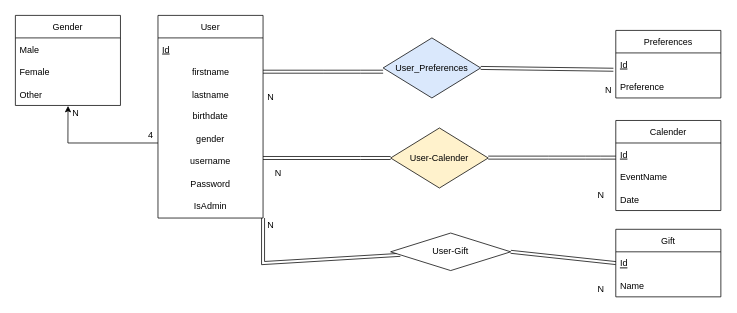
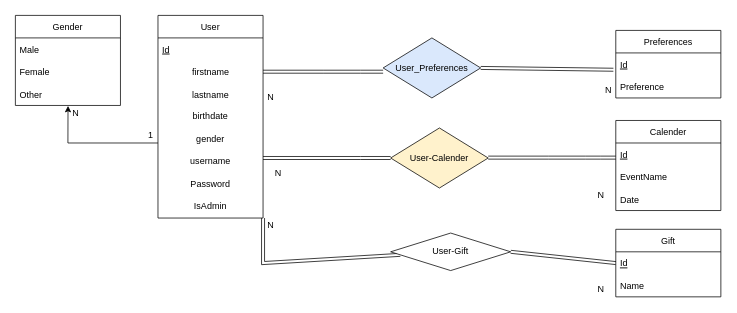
node "4": label "4" -> "1"
